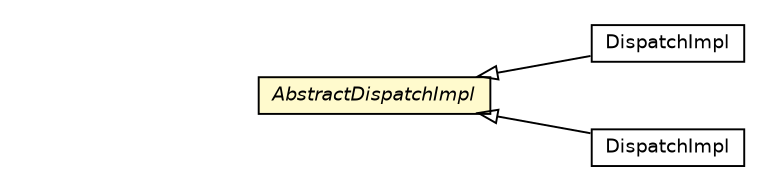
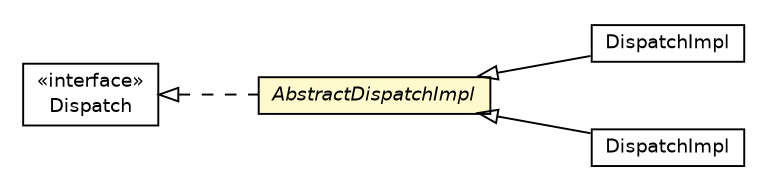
node "Dispatch": added
